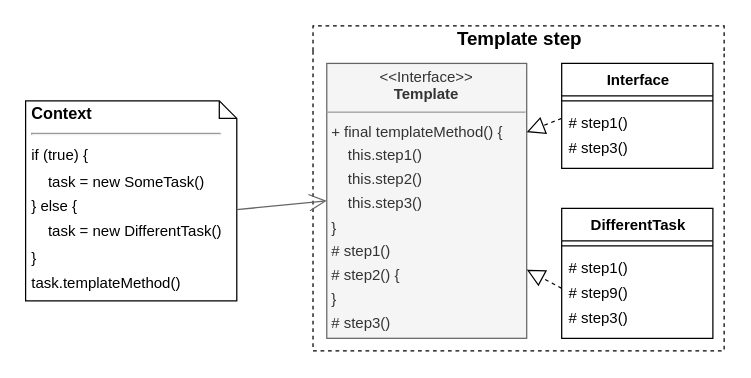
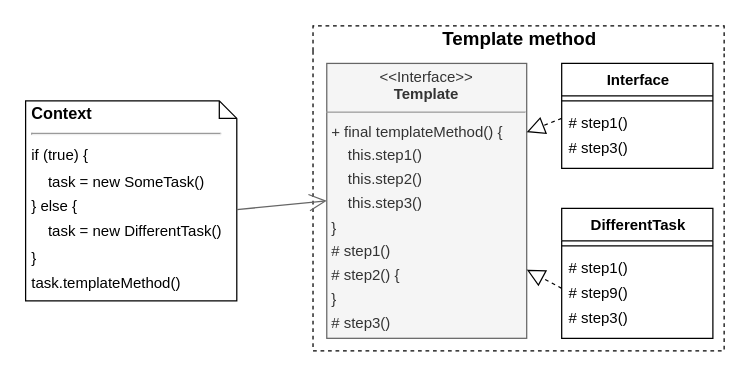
node "Template step": label "Template step" -> "Template method"
